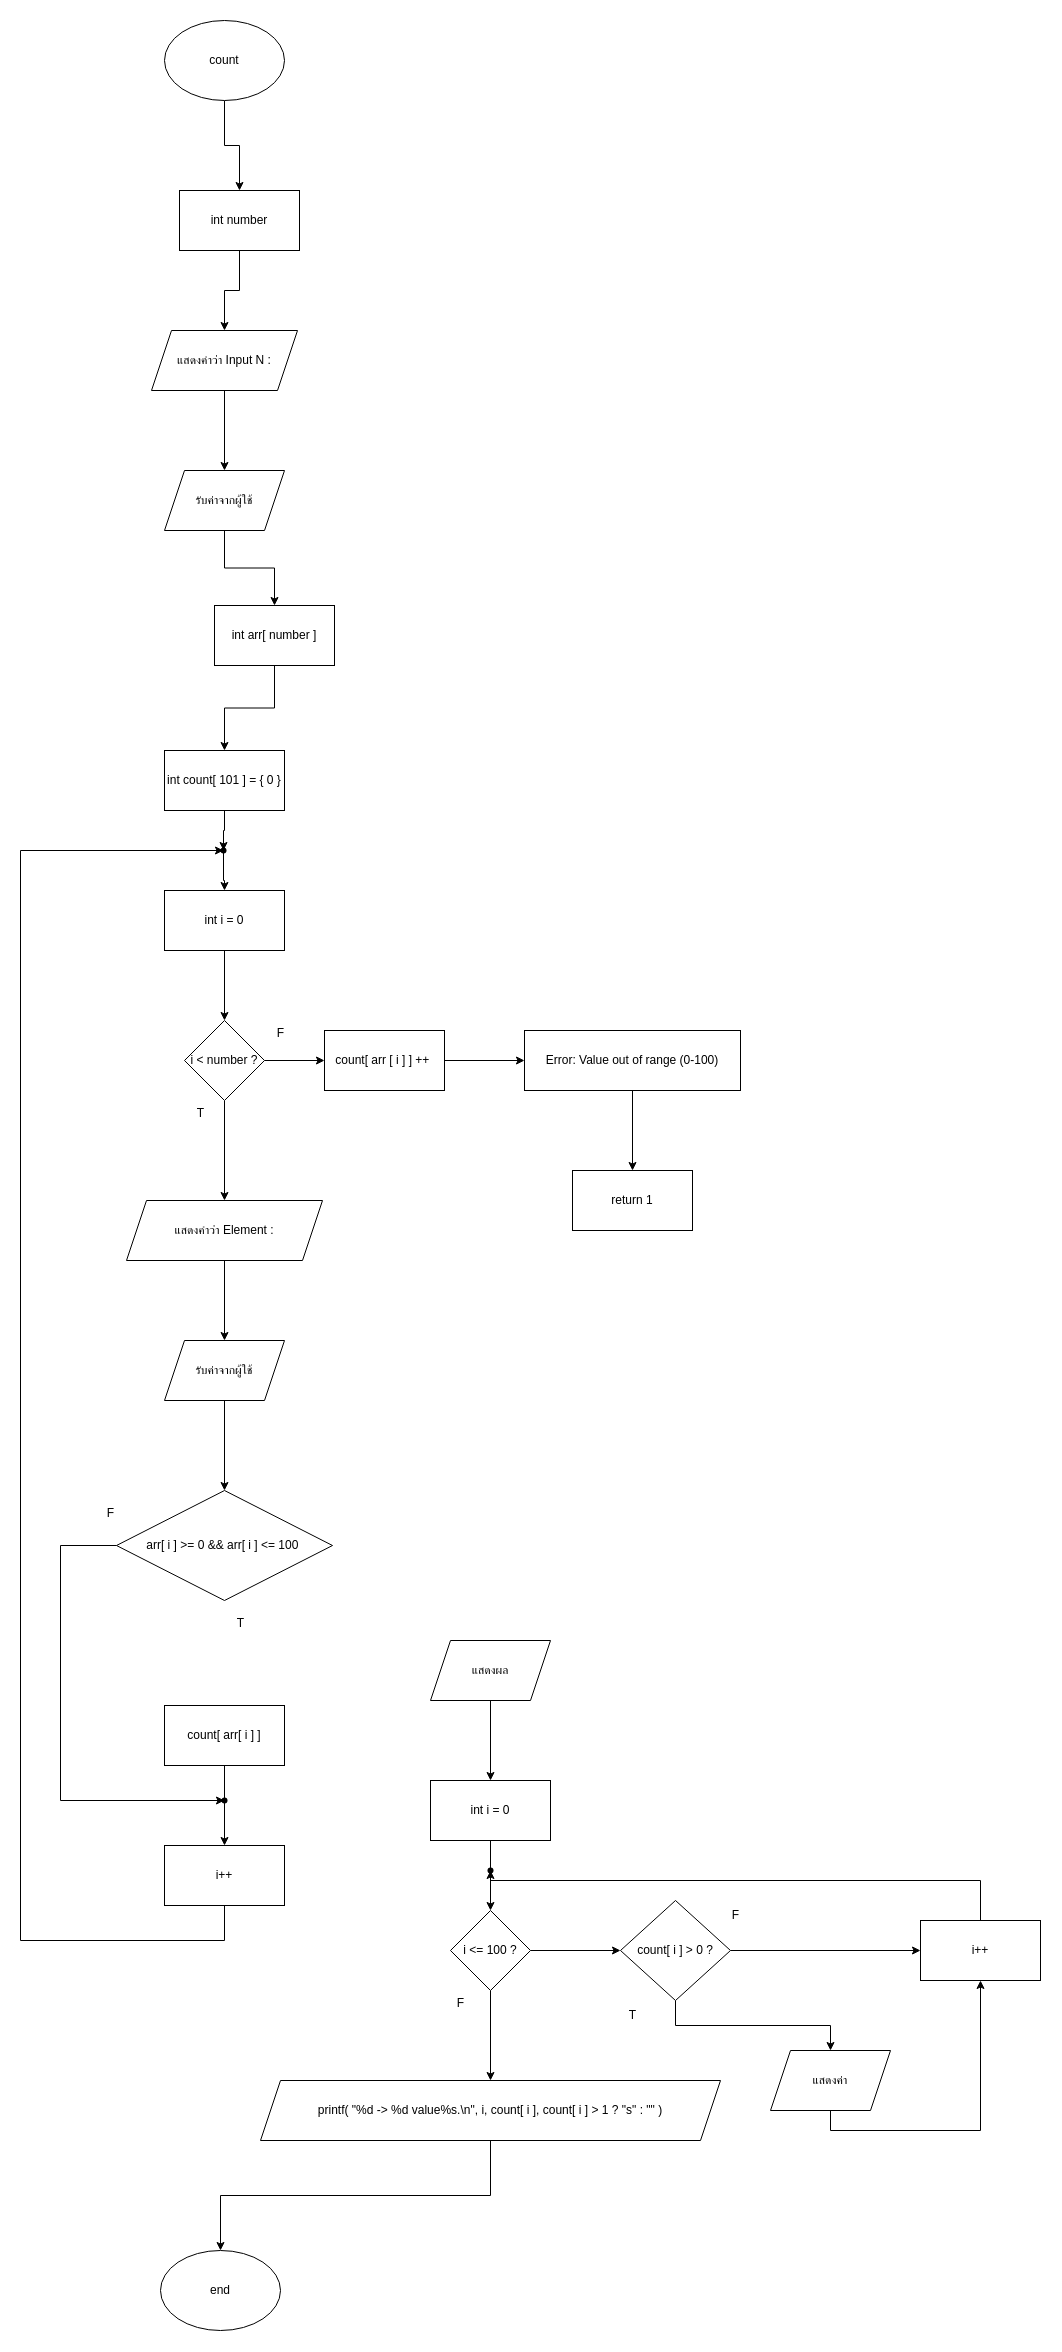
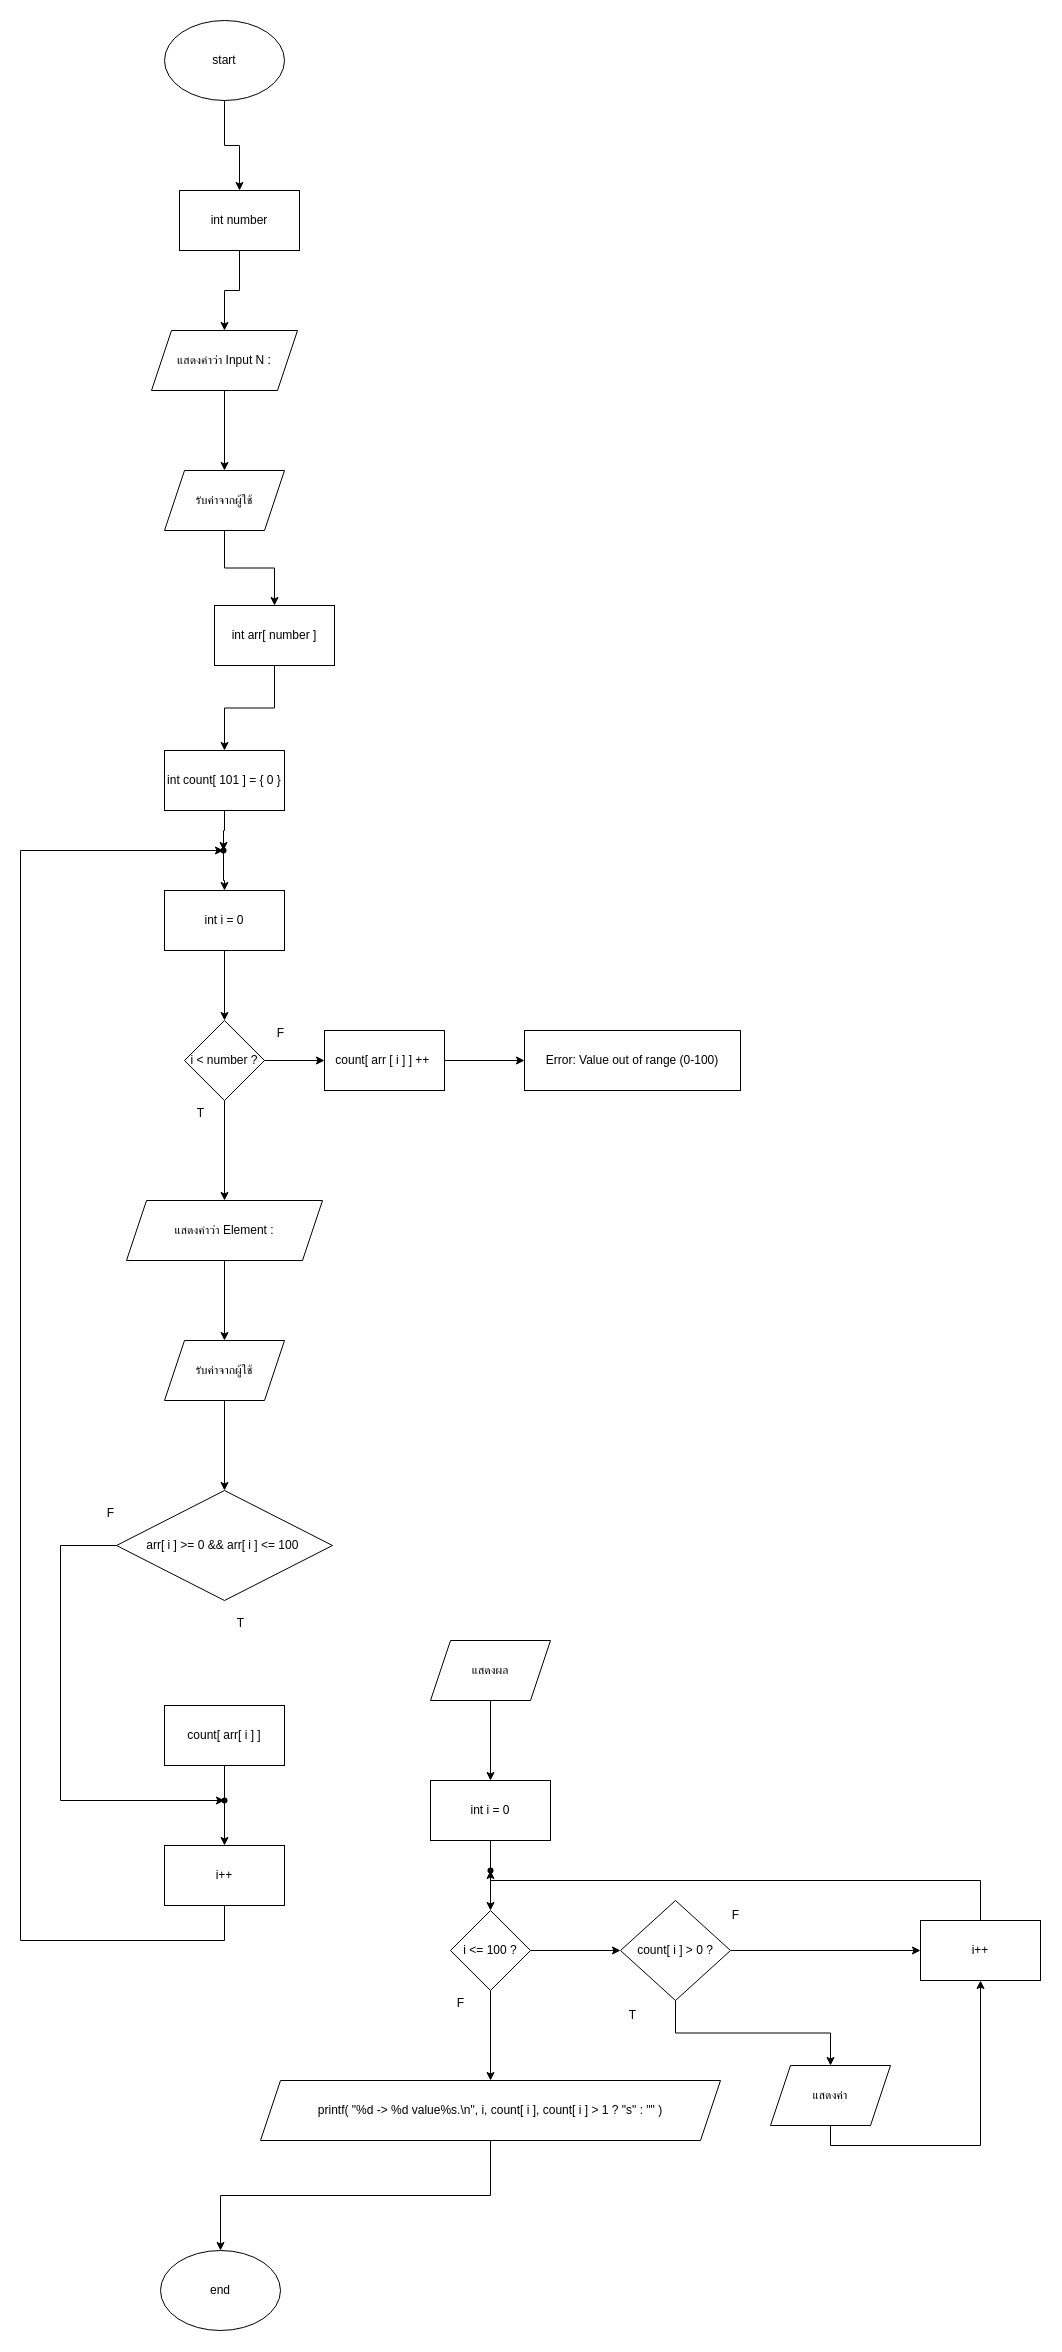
node "count": label "count" -> "start"
edge "Error: Value out of range (0-100)" -> "return 1": removed
node "return 1": removed
node "แสดงค่า": moved (831, 2081) -> (831, 2096)
